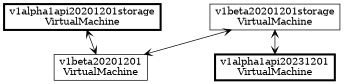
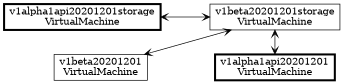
edge "v1alpha1api20201201storage VirtualMachine" -- "v1beta20201201 VirtualMachine": now "v1alpha1api20201201storage VirtualMachine" -- "v1beta20201201storage VirtualMachine"
node "v1alpha1api20231201 VirtualMachine": label "v1alpha1api20231201 VirtualMachine" -> "v1alpha1api20201201 VirtualMachine"
